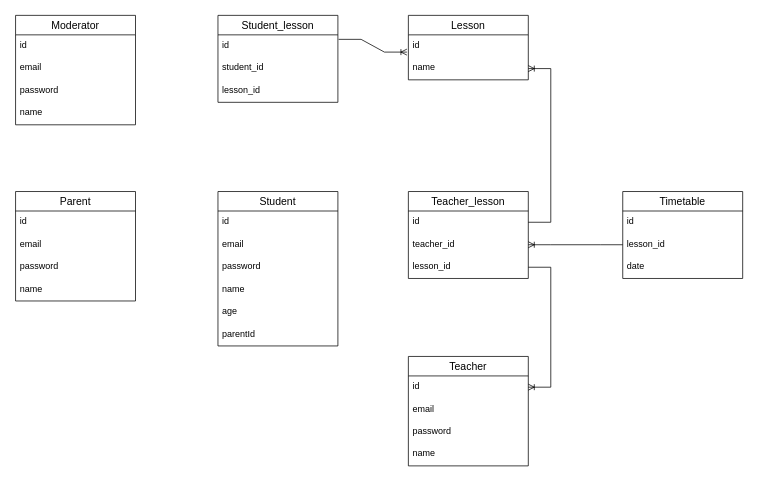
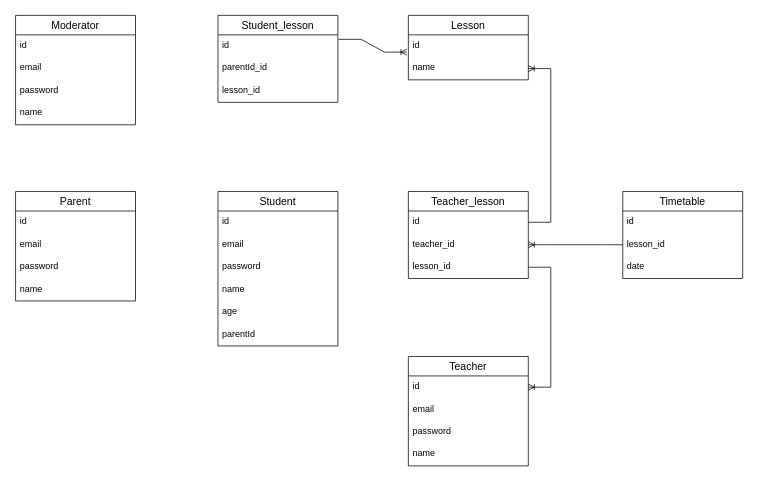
node "student_id": label "student_id" -> "parentId_id"
